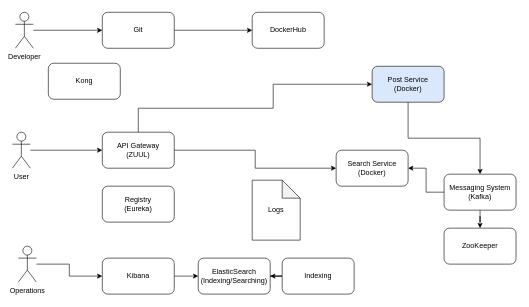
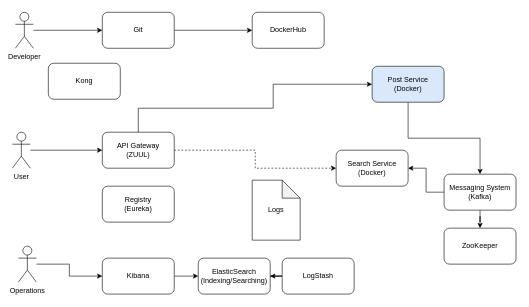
edge "API Gateway (ZUUL)" -> "Search Service (Docker)": style solid -> dashed
node "Indexing": label "Indexing" -> "LogStash"
